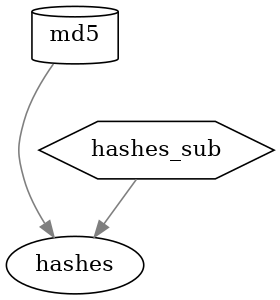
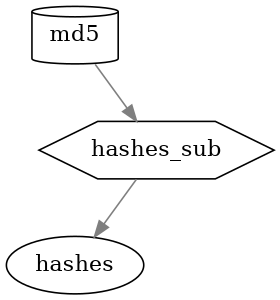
edge "md5" -> "hashes": now "md5" -> "hashes_sub"
